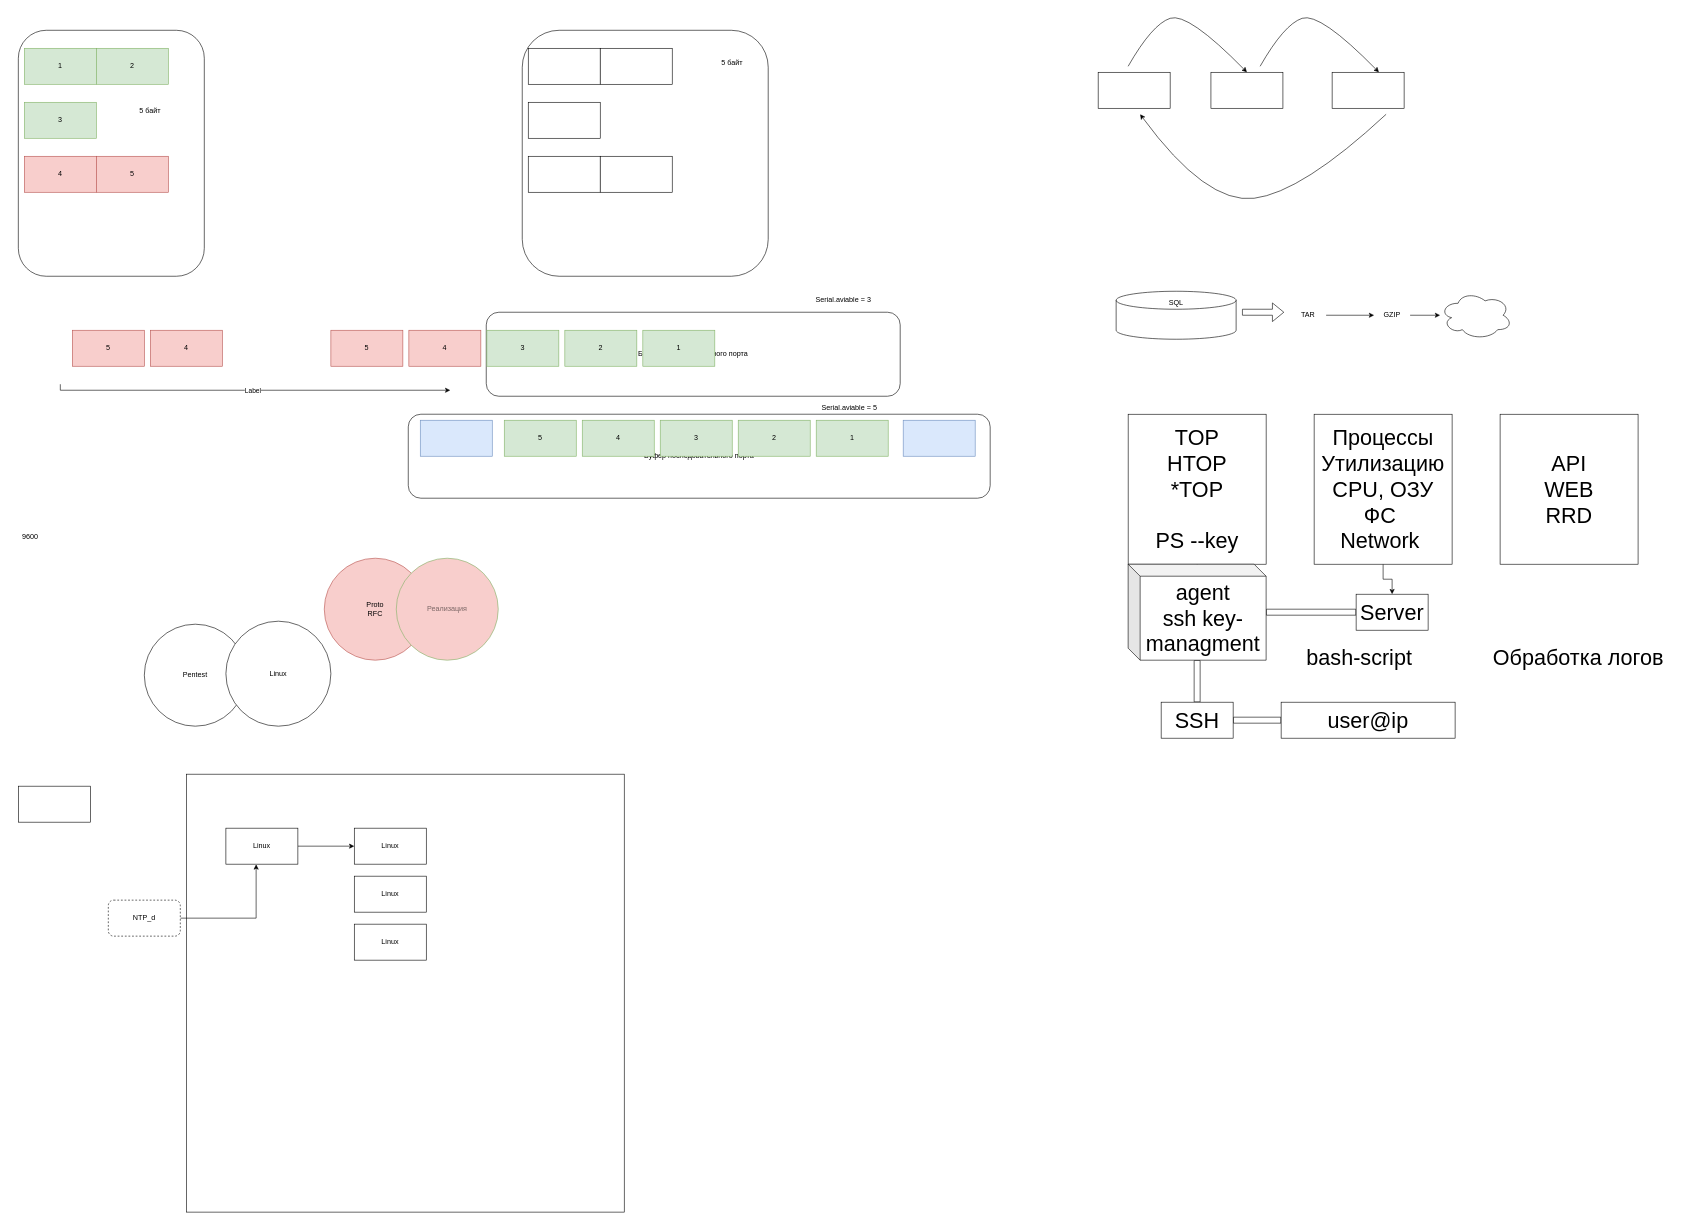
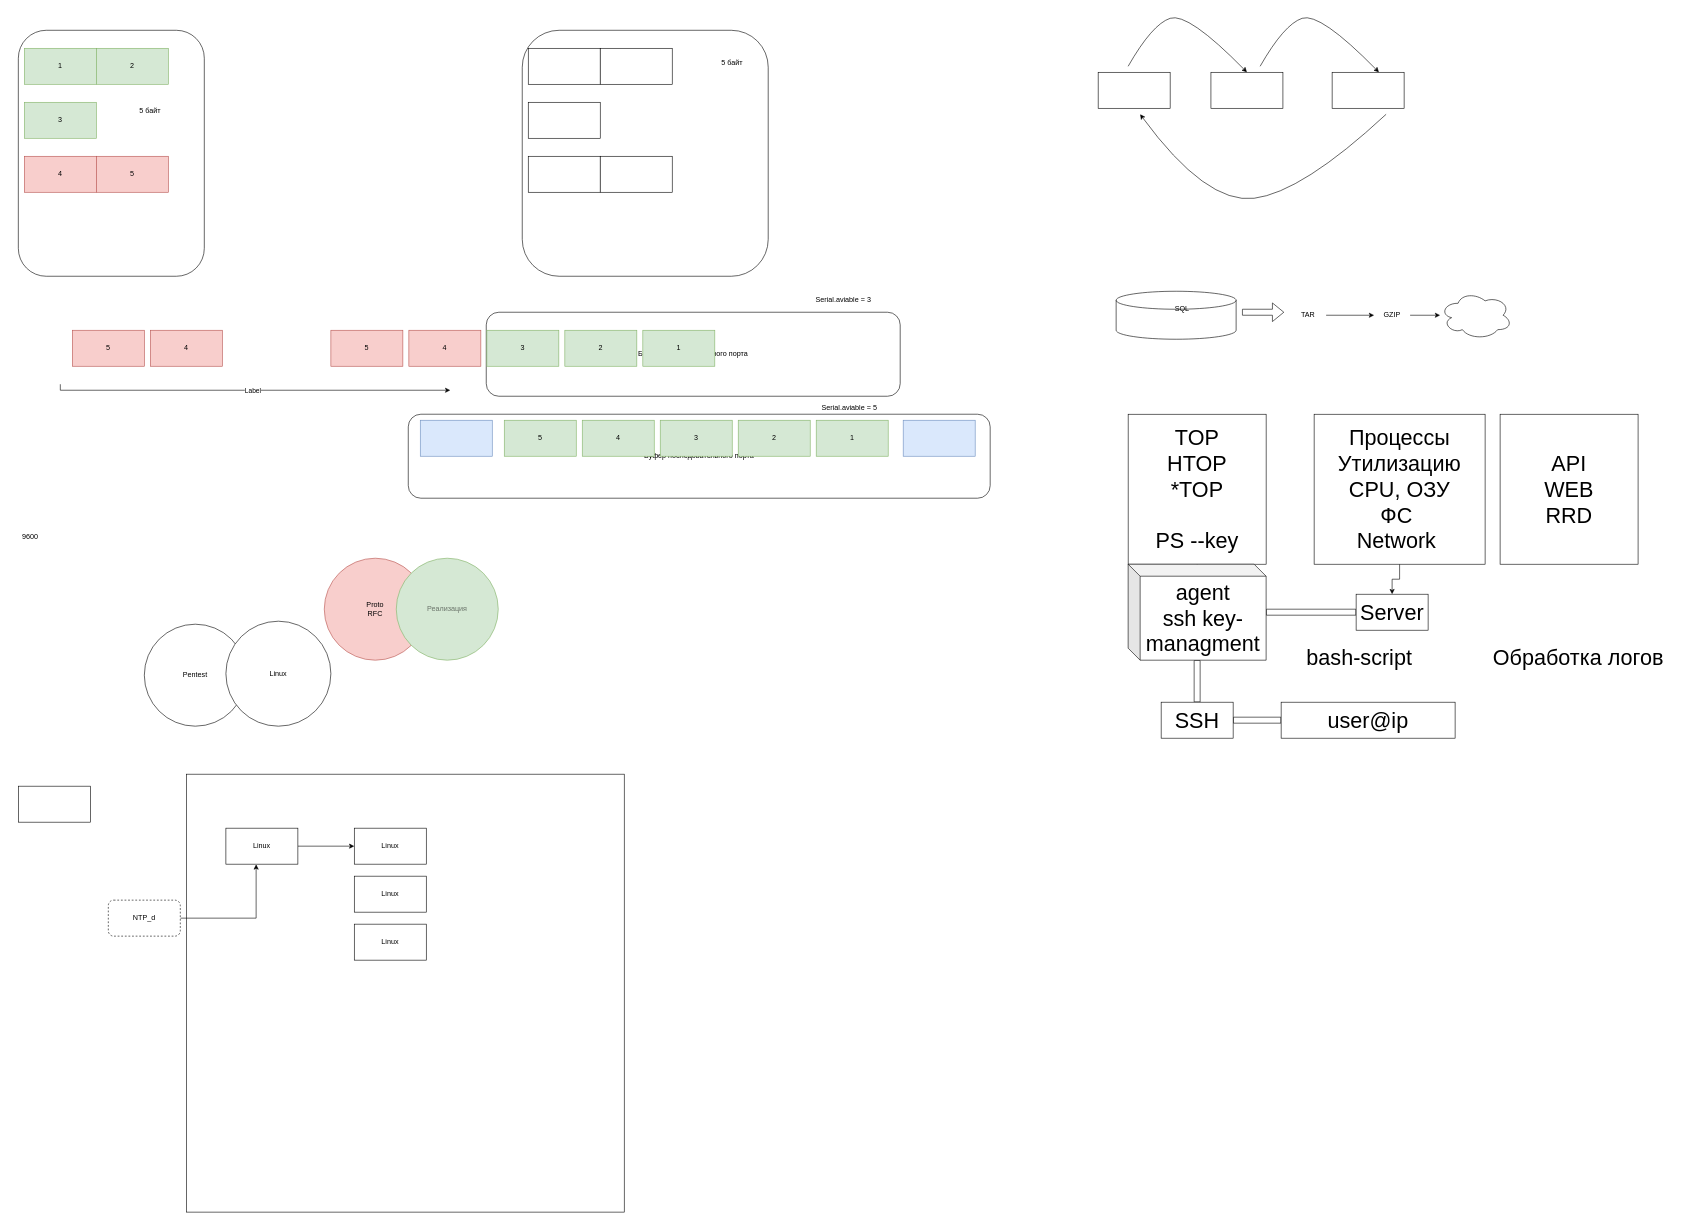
node "SQL": moved (1176, 303) -> (1182, 309)
node "Процессы Утилизацию CPU, ОЗУ ФС Network": size 138x150 -> 171x150
node "Реализация": fillcolor #f8cecc -> #d5e8d4
